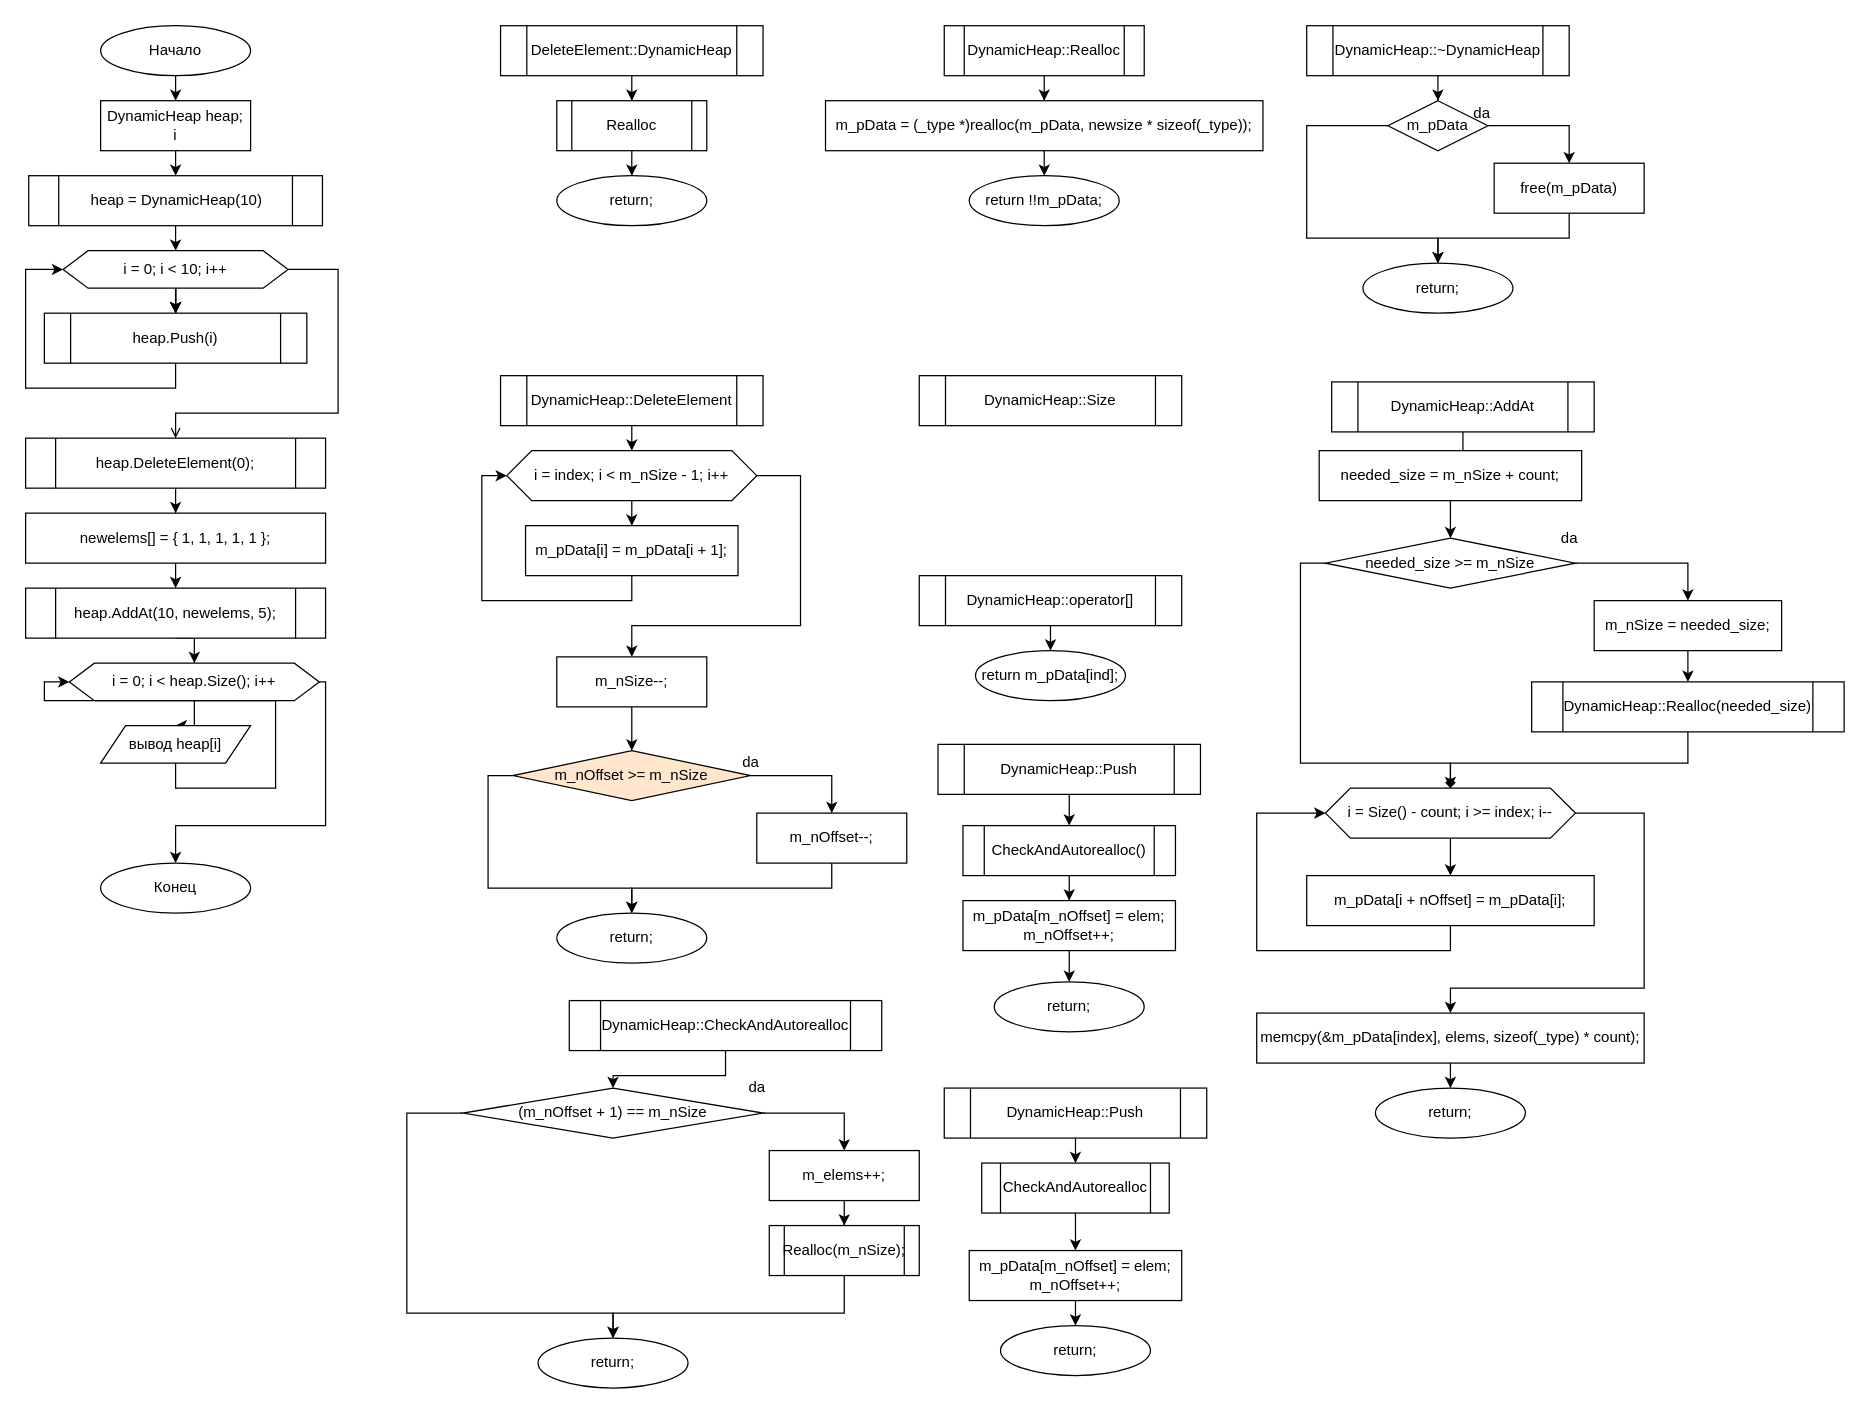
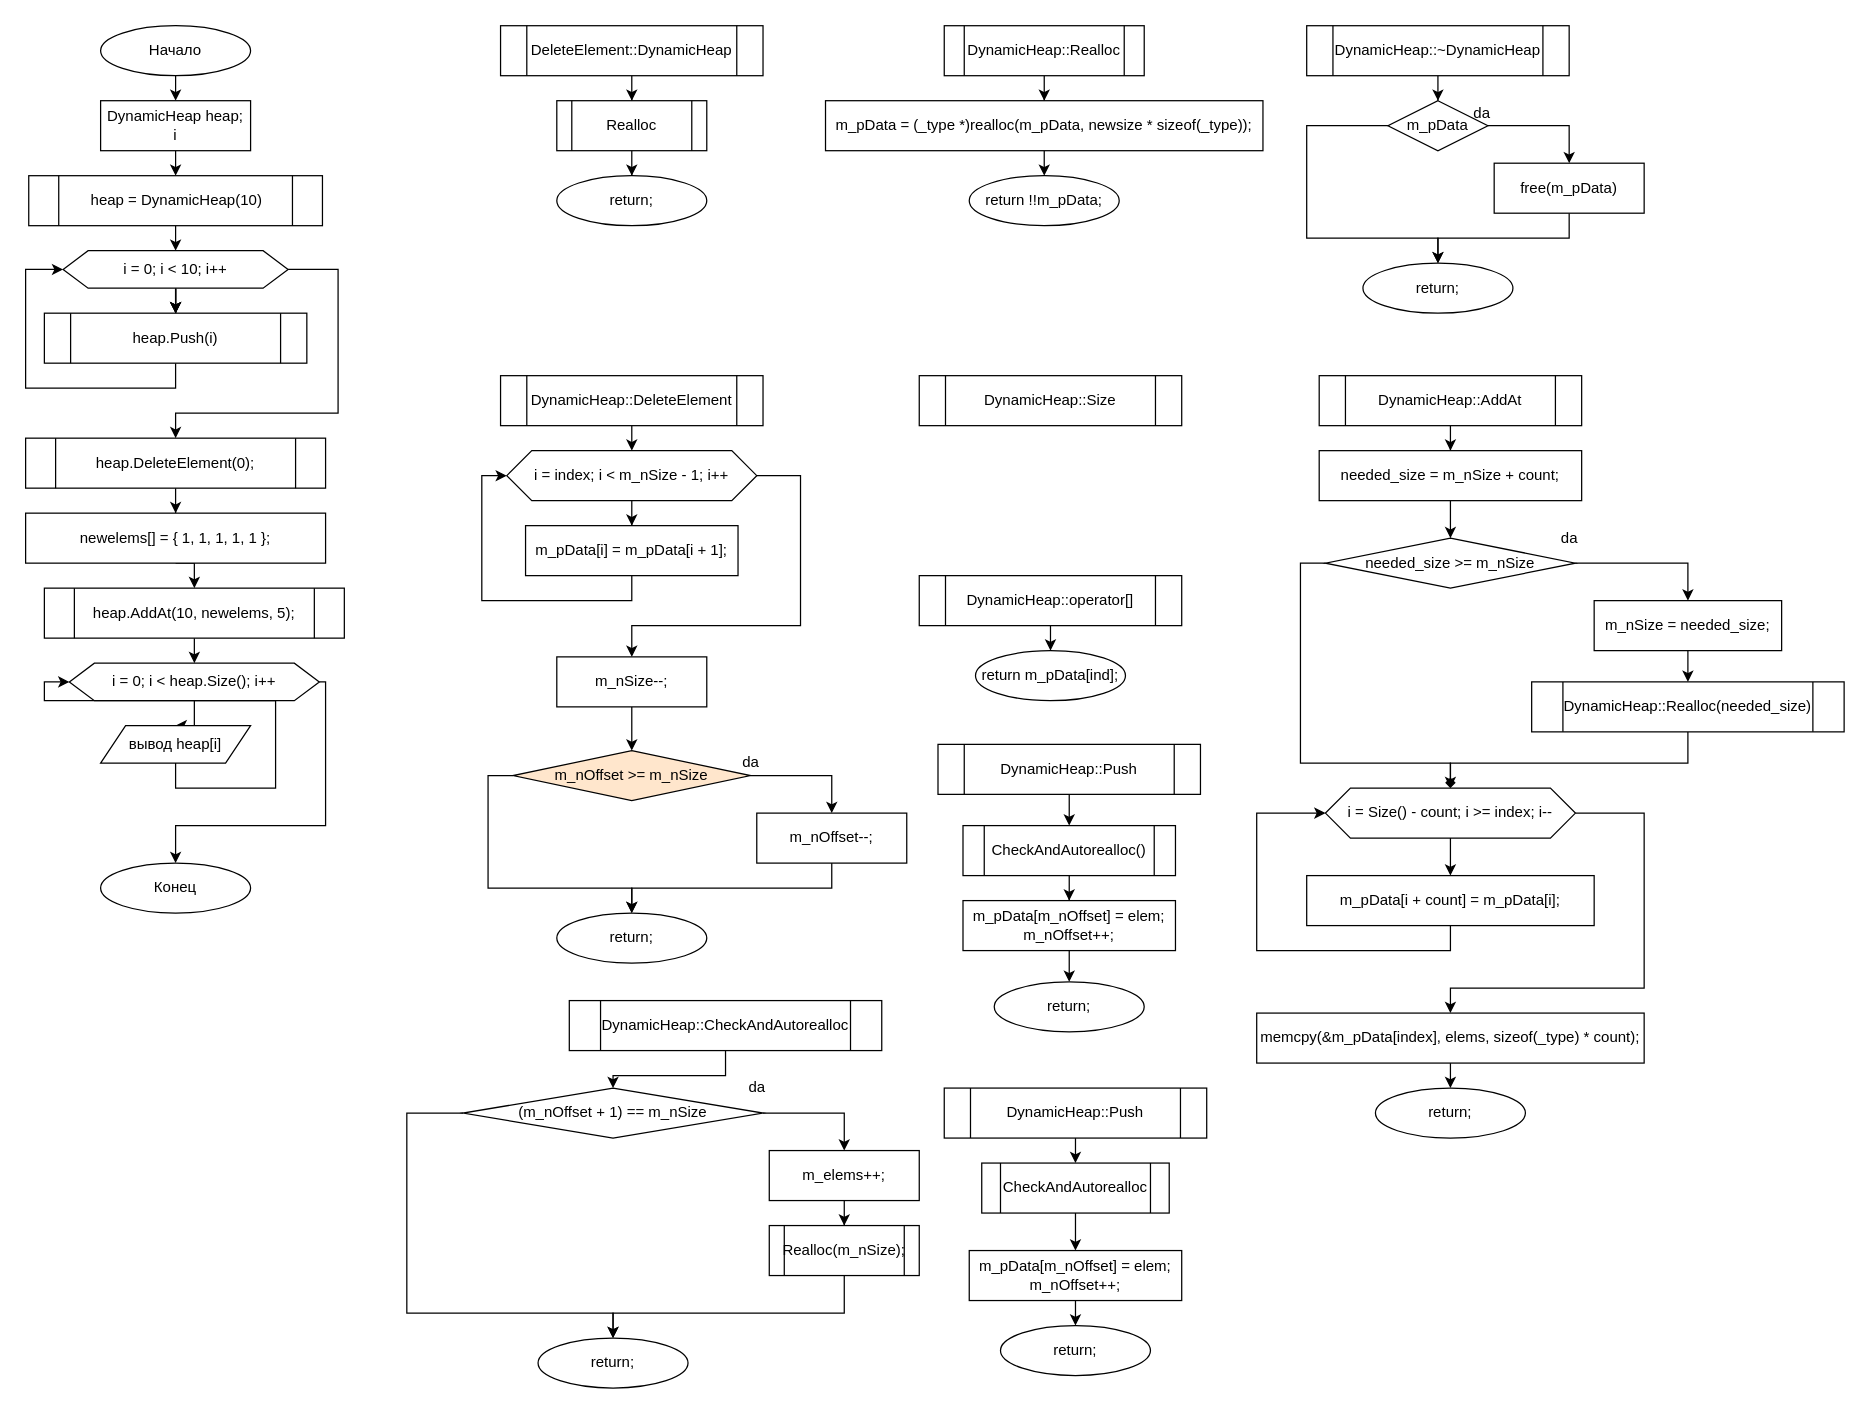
node "DynamicHeap::AddAt": moved (1463, 407) -> (1451, 401)
edge "i = 0; i < 10; i++" -> "heap.DeleteElement(0);": arrowhead open -> classic
node "heap.AddAt(10, newelems, 5);": moved (176, 613) -> (194, 613)
node "m_pData[i + nOffset] = m_pData[i];": label "m_pData[i + nOffset] = m_pData[i];" -> "m_pData[i + count] = m_pData[i];"
